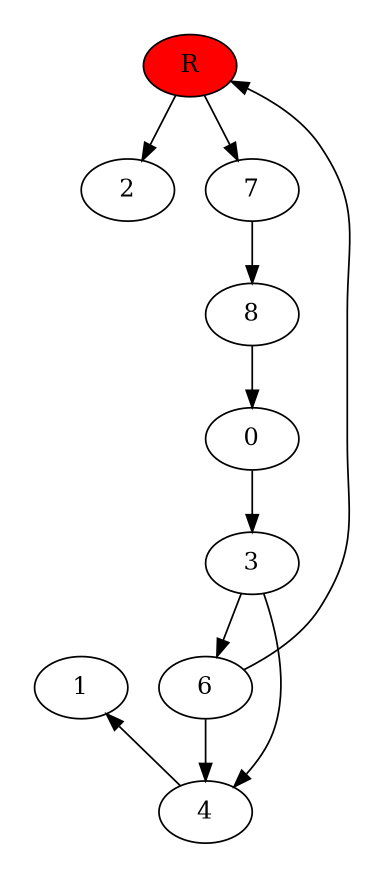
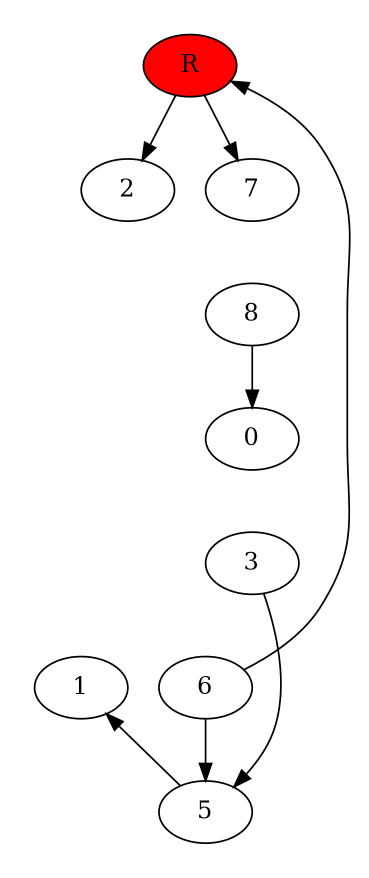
edge "7" -> "8": removed
edge "0" -> "3": removed
edge "3" -> "6": removed
node "4": label "4" -> "5"
